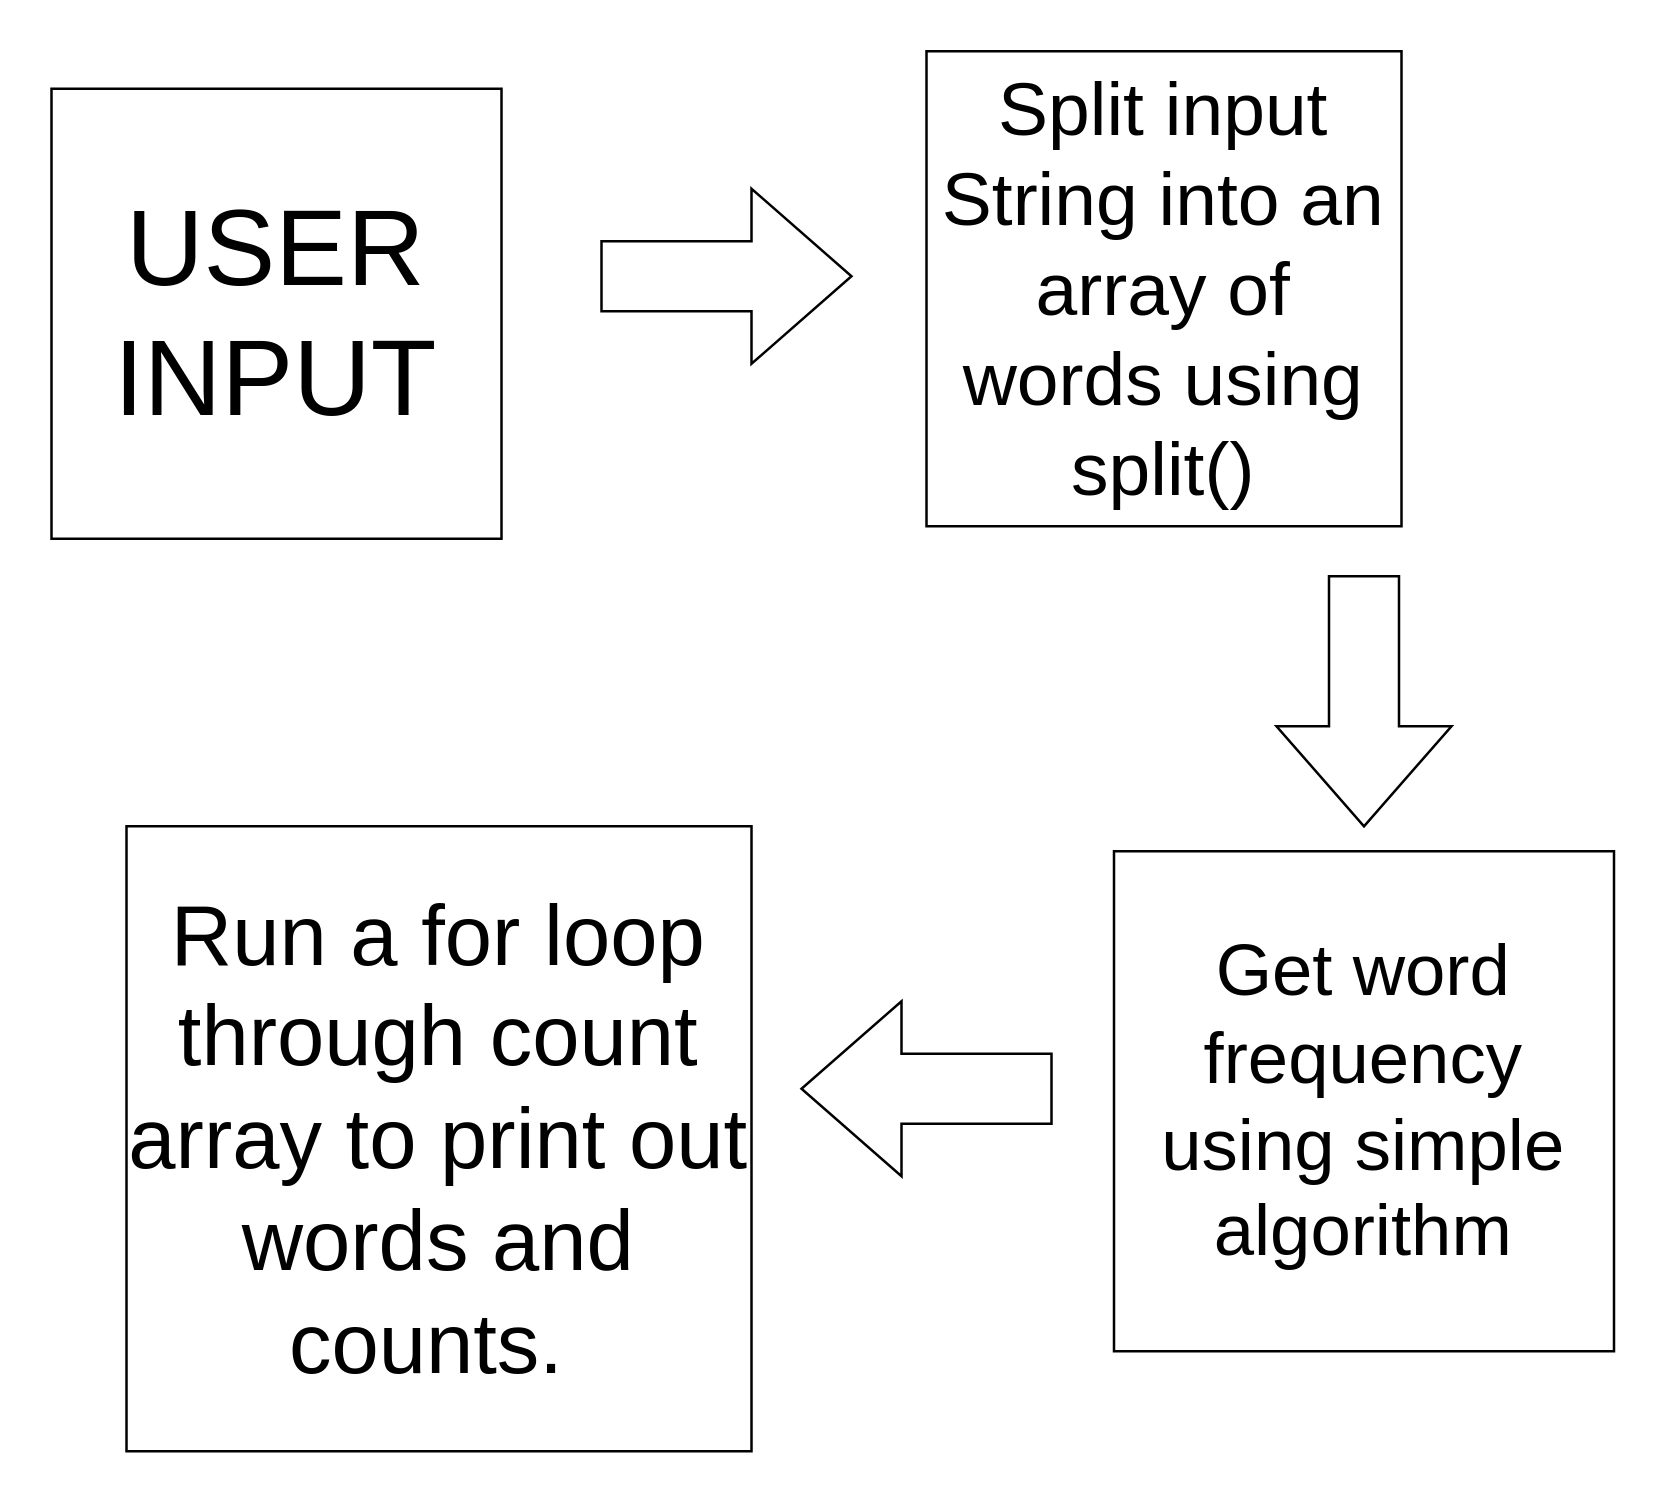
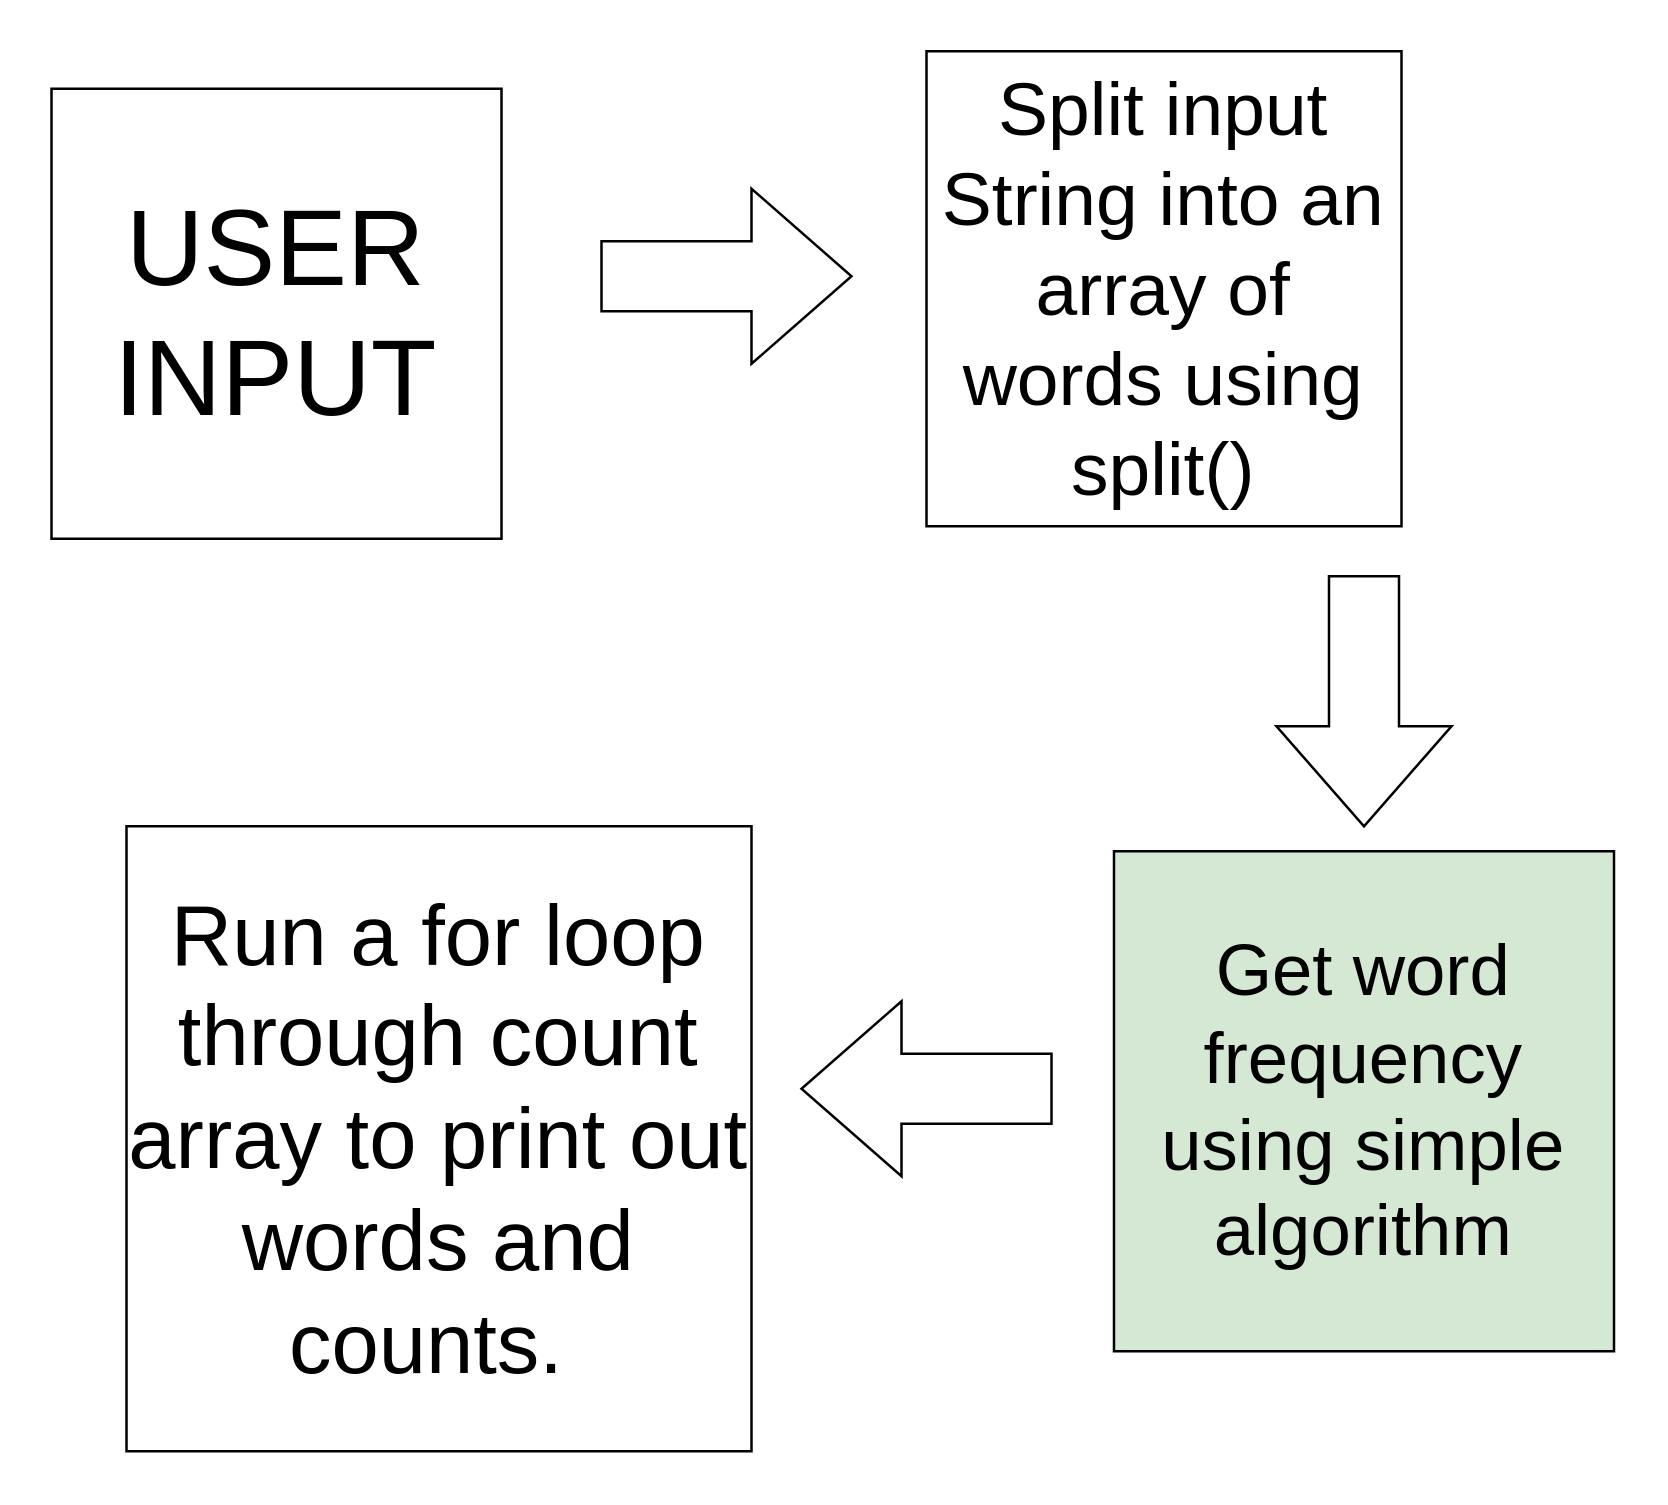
node "Get word frequency using simple algorithm": fillcolor #ffffff -> #d5e8d4
